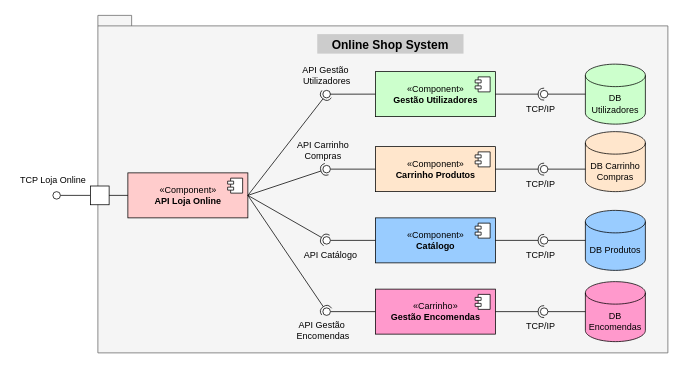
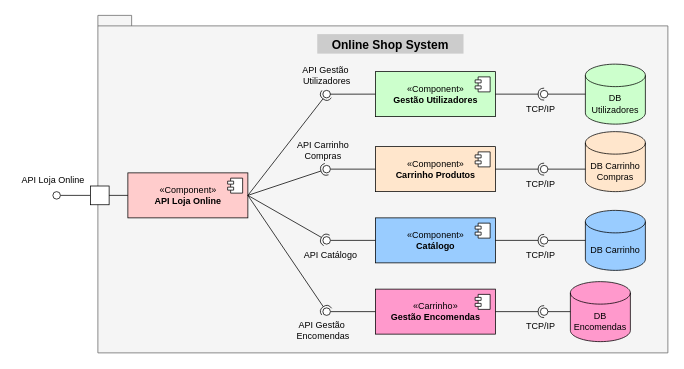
node "TCP Loja Online": label "TCP Loja Online" -> "API Loja Online"
node "DB Produtos": label "DB Produtos" -> "DB Carrinho"
node "DB Encomendas": moved (615, 312) -> (600, 312)
